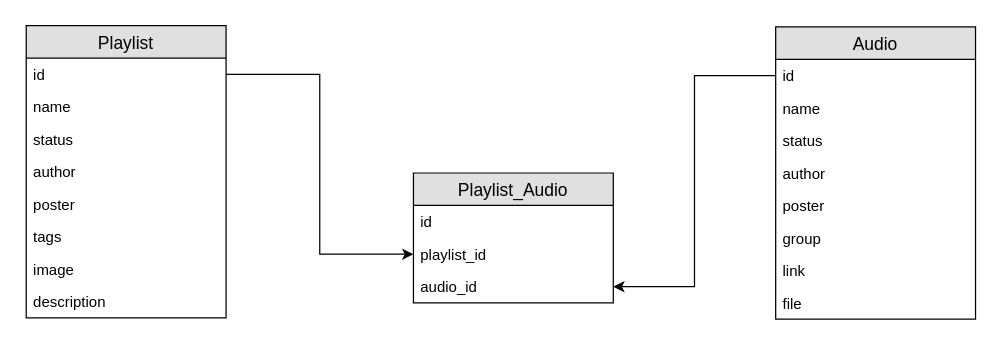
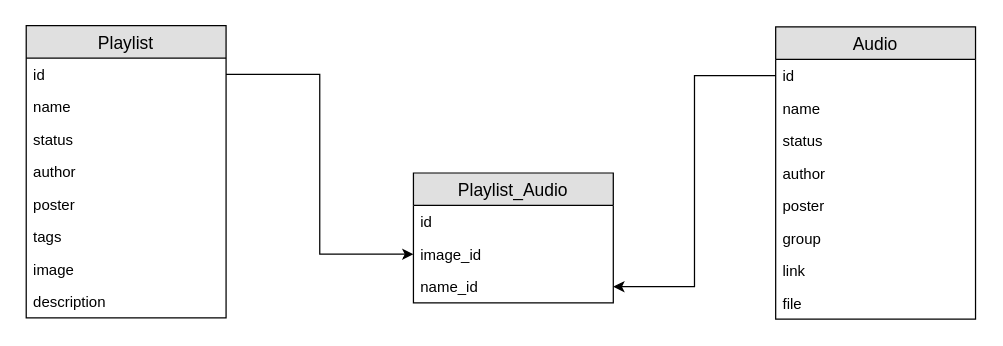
node "playlist_id": label "playlist_id" -> "image_id"
node "audio_id": label "audio_id" -> "name_id"
